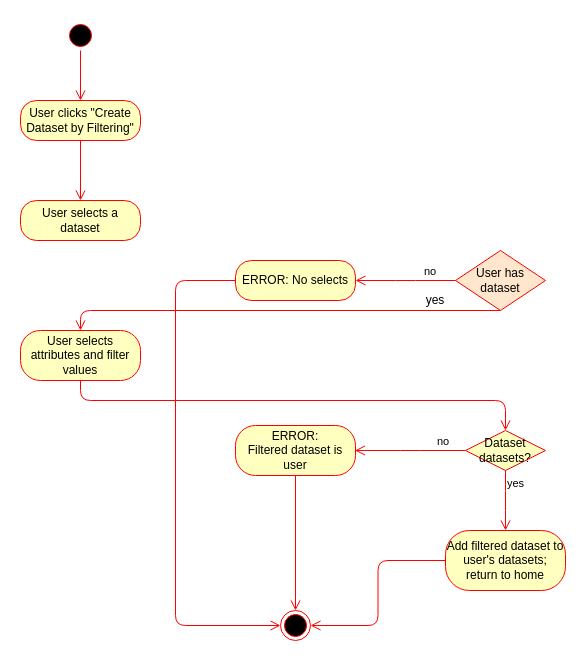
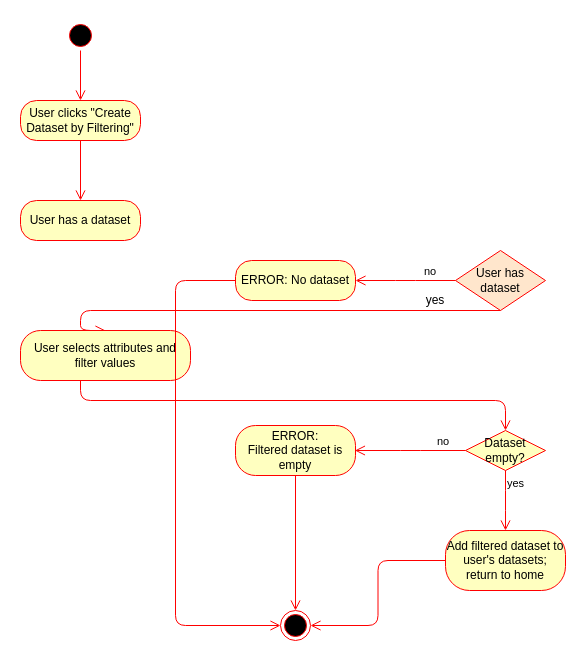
node "User selects a dataset": label "User selects a dataset" -> "User has a dataset"
node "ERROR: No selects": label "ERROR: No selects" -> "ERROR: No dataset"
node "User selects attributes and filter values": size 120x50 -> 170x50
node "ERROR: Filtered dataset is user": label "ERROR: Filtered dataset is user" -> "ERROR: Filtered dataset is empty"
node "Dataset datasets?": label "Dataset datasets?" -> "Dataset empty?"
